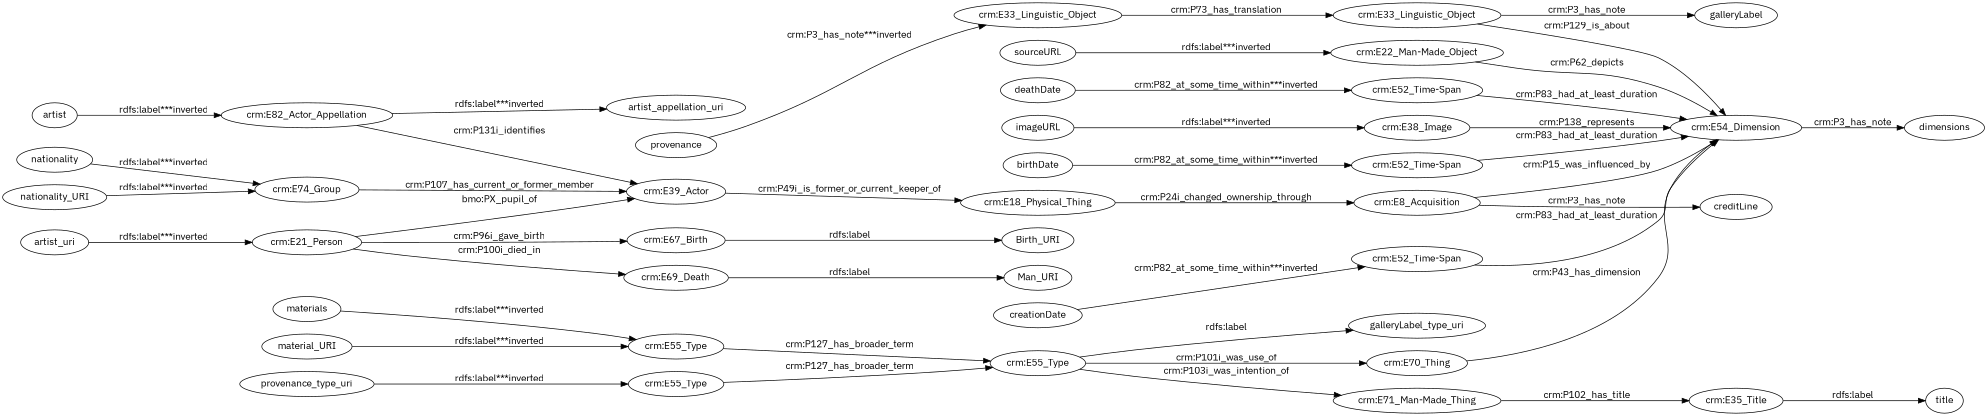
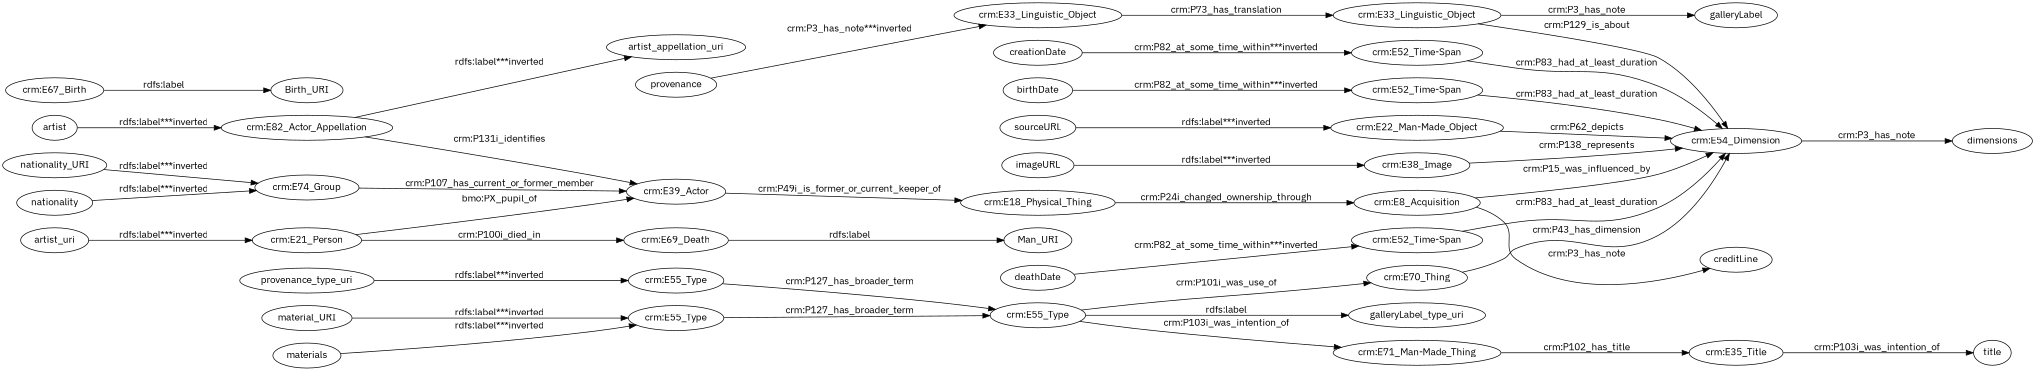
edge "crm:E21_Person" -> "crm:E67_Birth": removed, label "crm:P96i_gave_birth"
edge "crm:E35_Title" -> "title": label "rdfs:label" -> "crm:P103i_was_intention_of"
